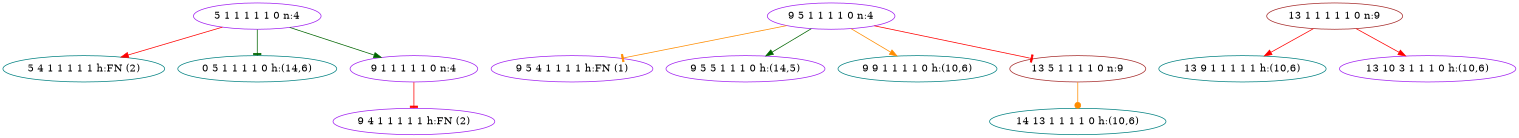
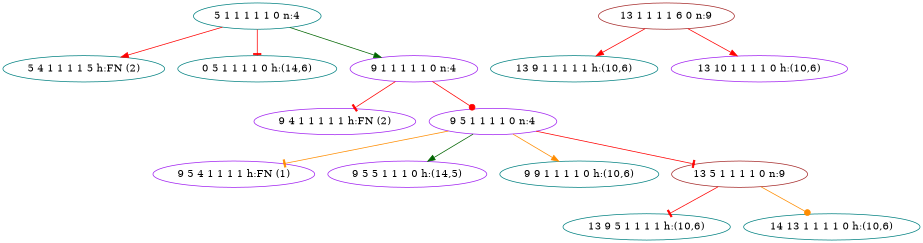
node "5 1 1 1 1 1 0 n:4": color purple -> teal
node "13 1 1 1 1 1 0 n:9": label "13 1 1 1 1 1 0 n:9" -> "13 1 1 1 1 6 0 n:9"
edge "5 1 1 1 1 1 0 n:4" -> "0 5 1 1 1 1 0 h:(14,6)": color darkgreen -> red
node "5 4 1 1 1 1 1 h:FN (2)": label "5 4 1 1 1 1 1 h:FN (2)" -> "5 4 1 1 1 1 5 h:FN (2)"
node "13 10 3 1 1 1 0 h:(10,6)": label "13 10 3 1 1 1 0 h:(10,6)" -> "13 10 1 1 1 1 0 h:(10,6)"
edge "9 1 1 1 1 1 0 n:4" -> "9 5 1 1 1 1 0 n:4": added
node "13 9 5 1 1 1 1 h:(10,6)": added
